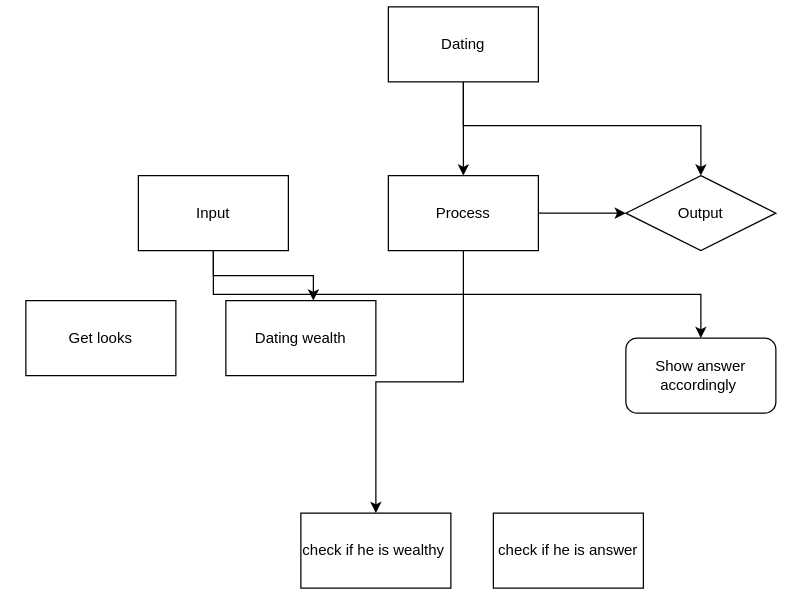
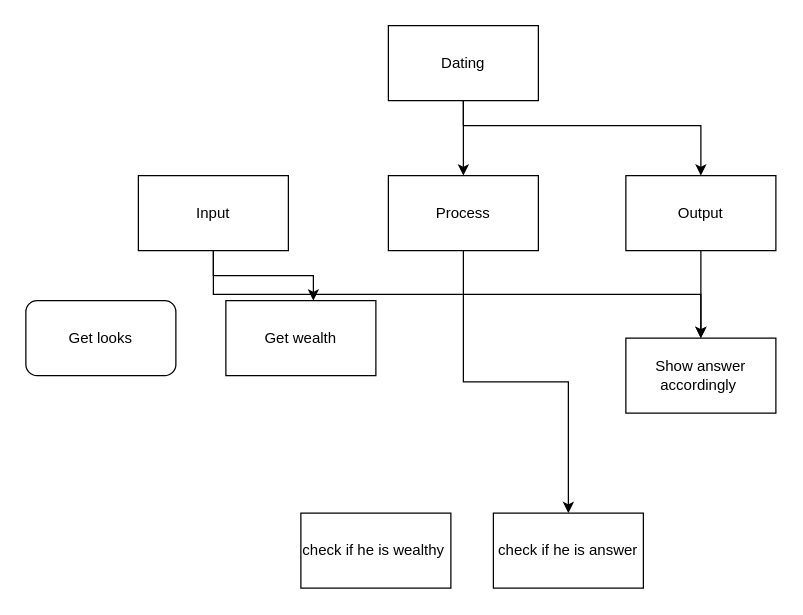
node "Dating": moved (463, 44) -> (463, 63)
edge "Process" -> "Output": now "Process" -> "check if he is answer"
node "Output": shape diamond -> rectangle
edge "Output" -> "Show answer accordingly": added
node "Get looks": shape rectangle -> rounded rectangle
node "Dating wealth": label "Dating wealth" -> "Get wealth"
node "Show answer accordingly": shape rounded rectangle -> rectangle
edge "Process" -> "check if he is wealthy": removed
